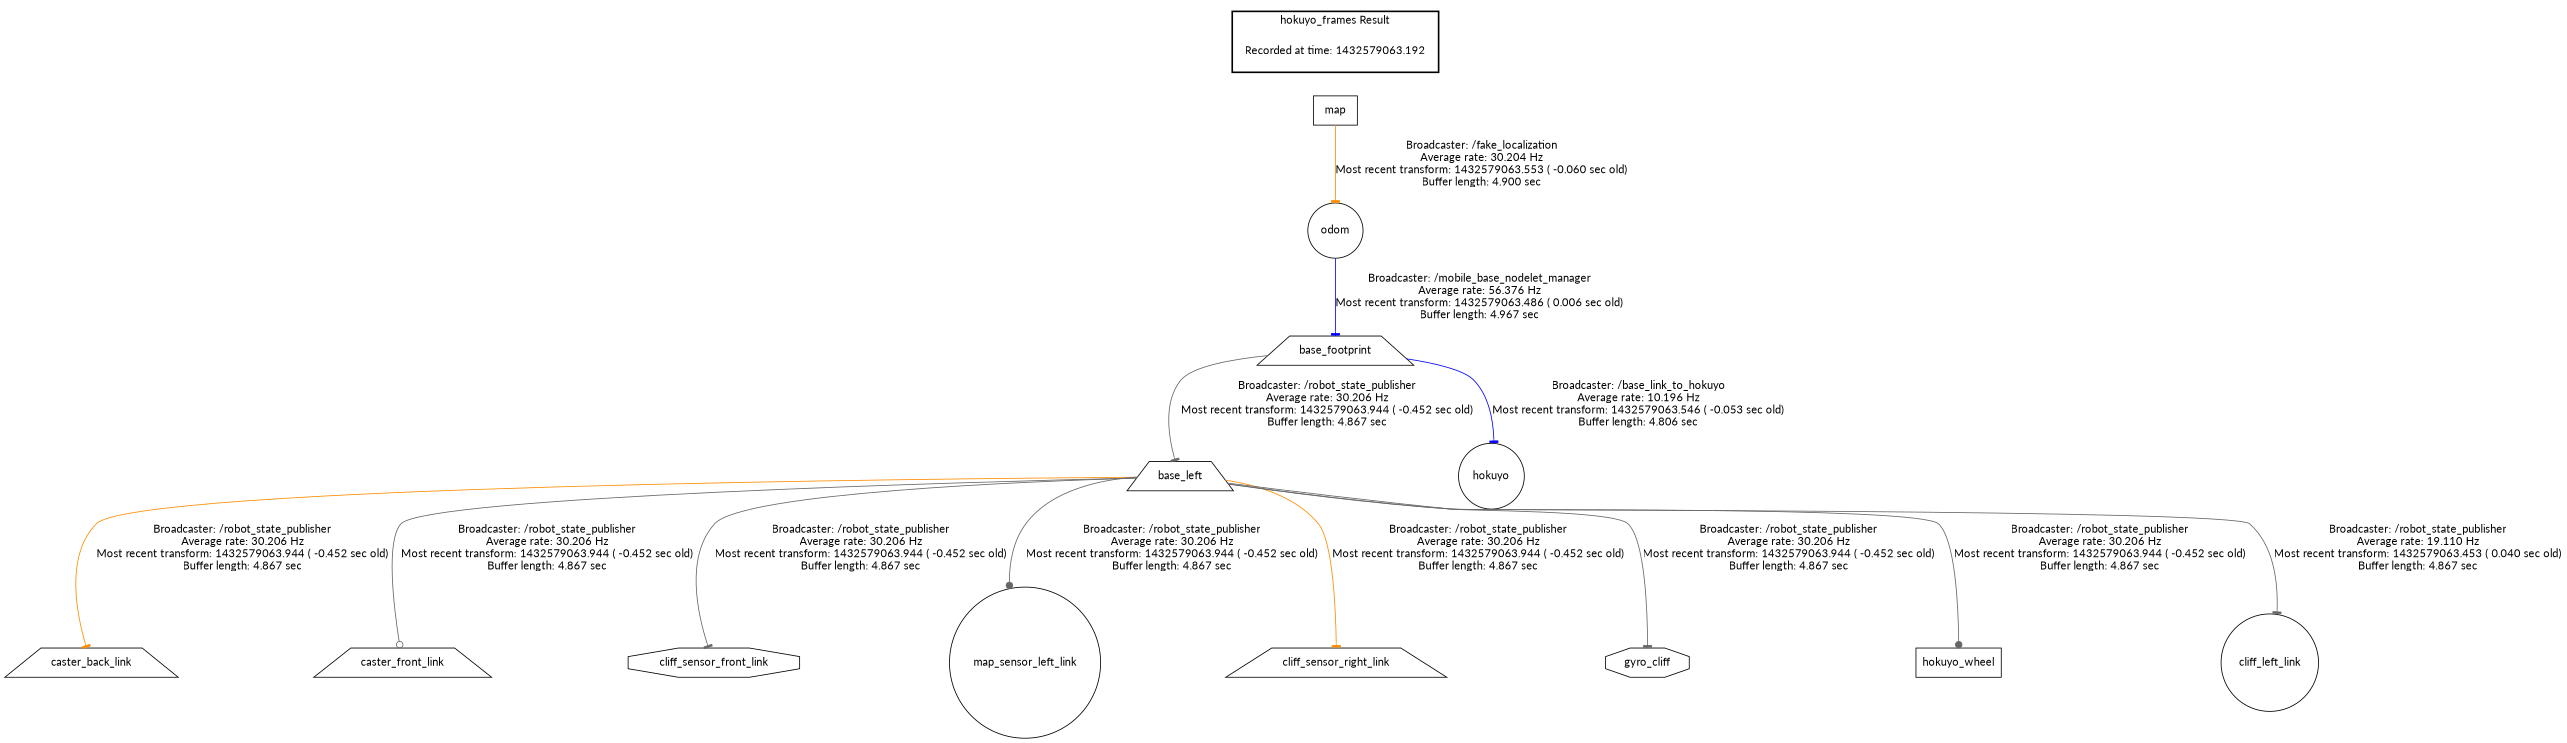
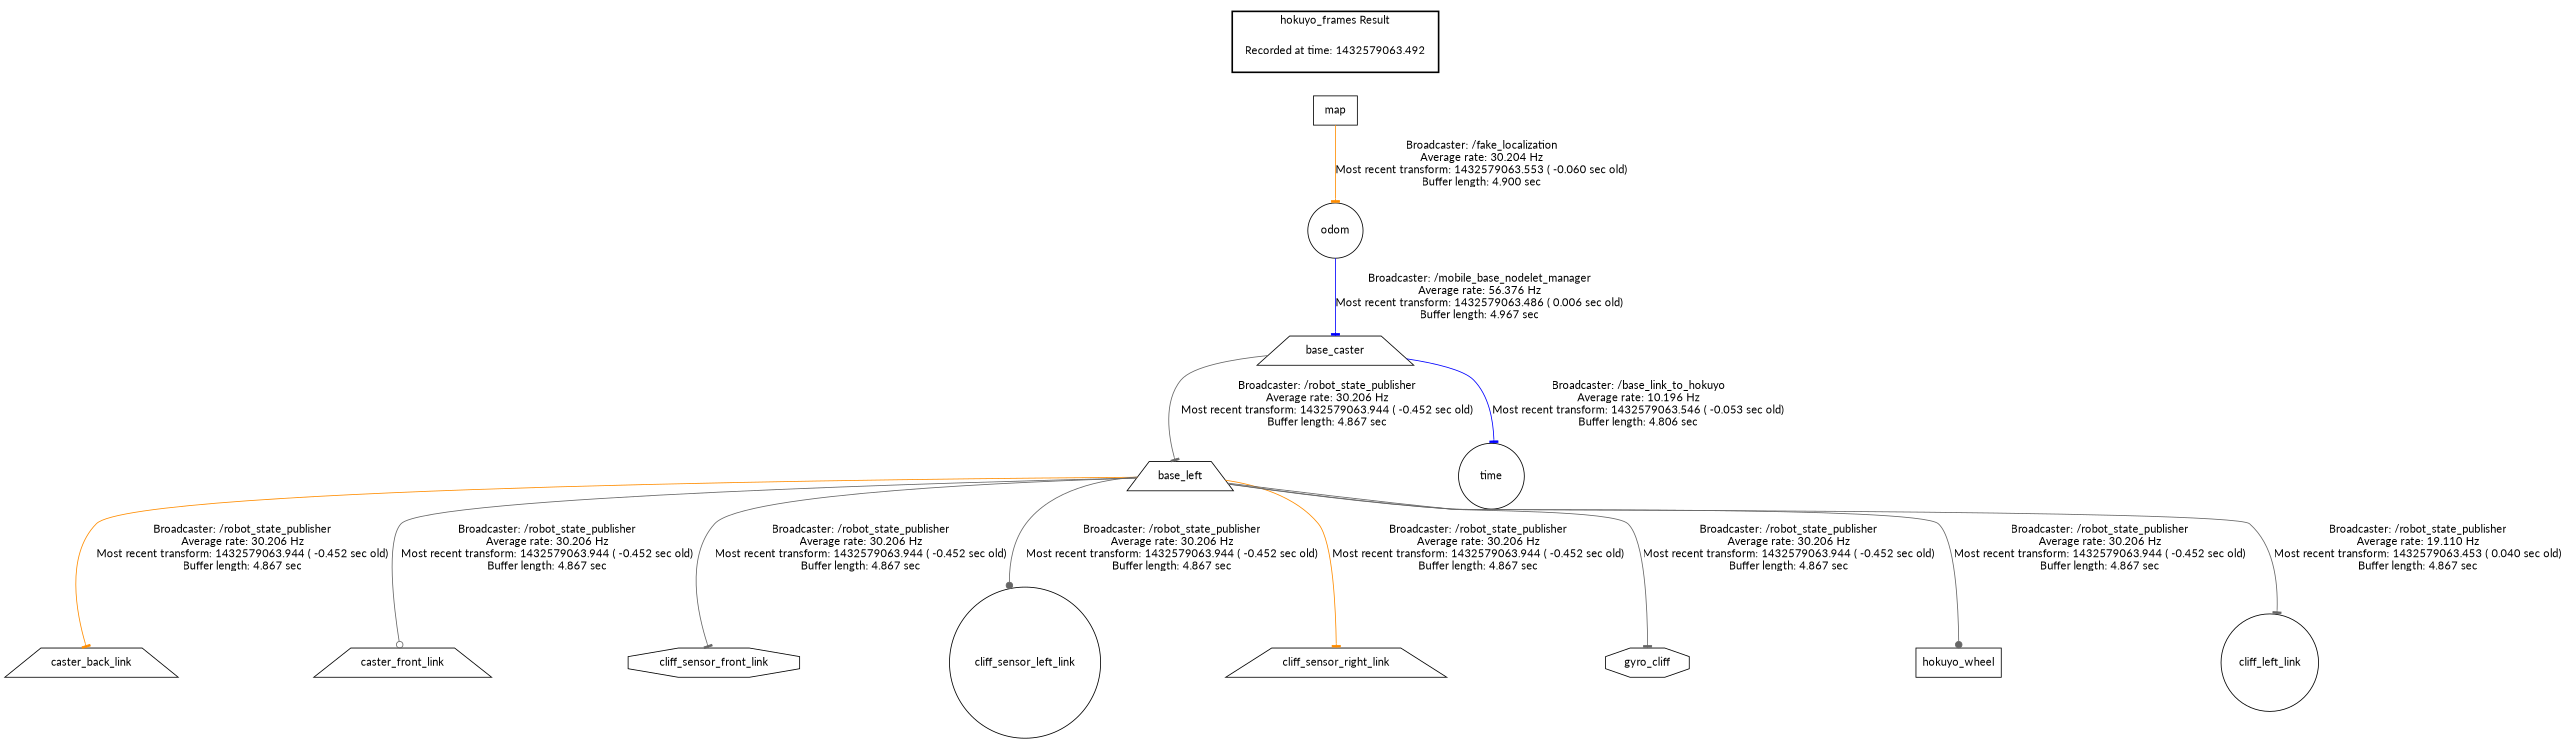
node "Recorded at time: 1432579063.192": label "Recorded at time: 1432579063.192" -> "Recorded at time: 1432579063.492"
node "base_footprint": label "base_footprint" -> "base_caster"
node "hokuyo": label "hokuyo" -> "time"
node "map_sensor_left_link": label "map_sensor_left_link" -> "cliff_sensor_left_link"
